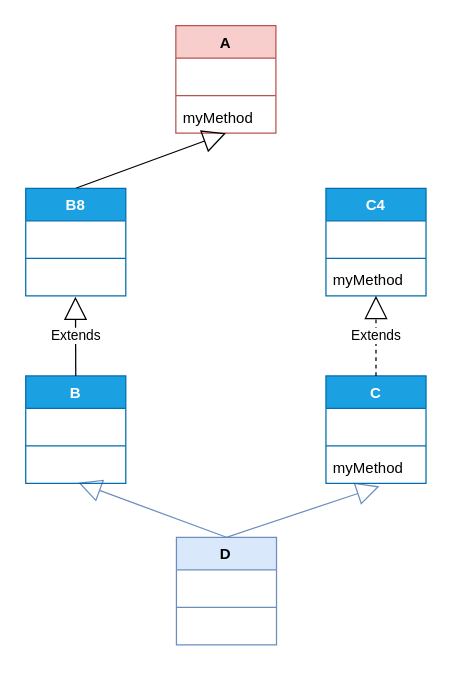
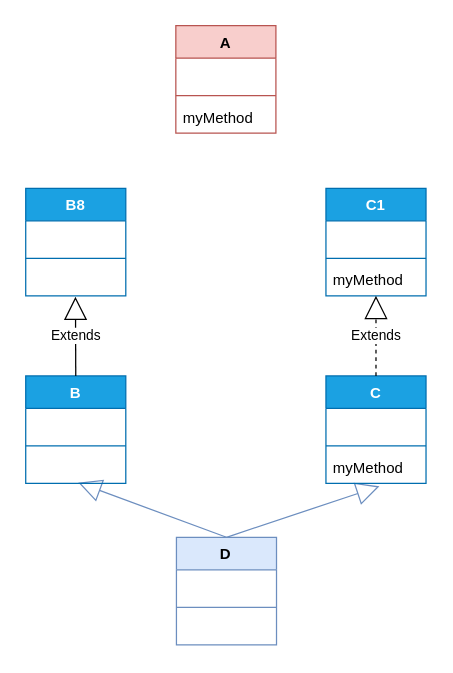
edge "B8" -> "A": removed
node "C4": label "C4" -> "C1"
